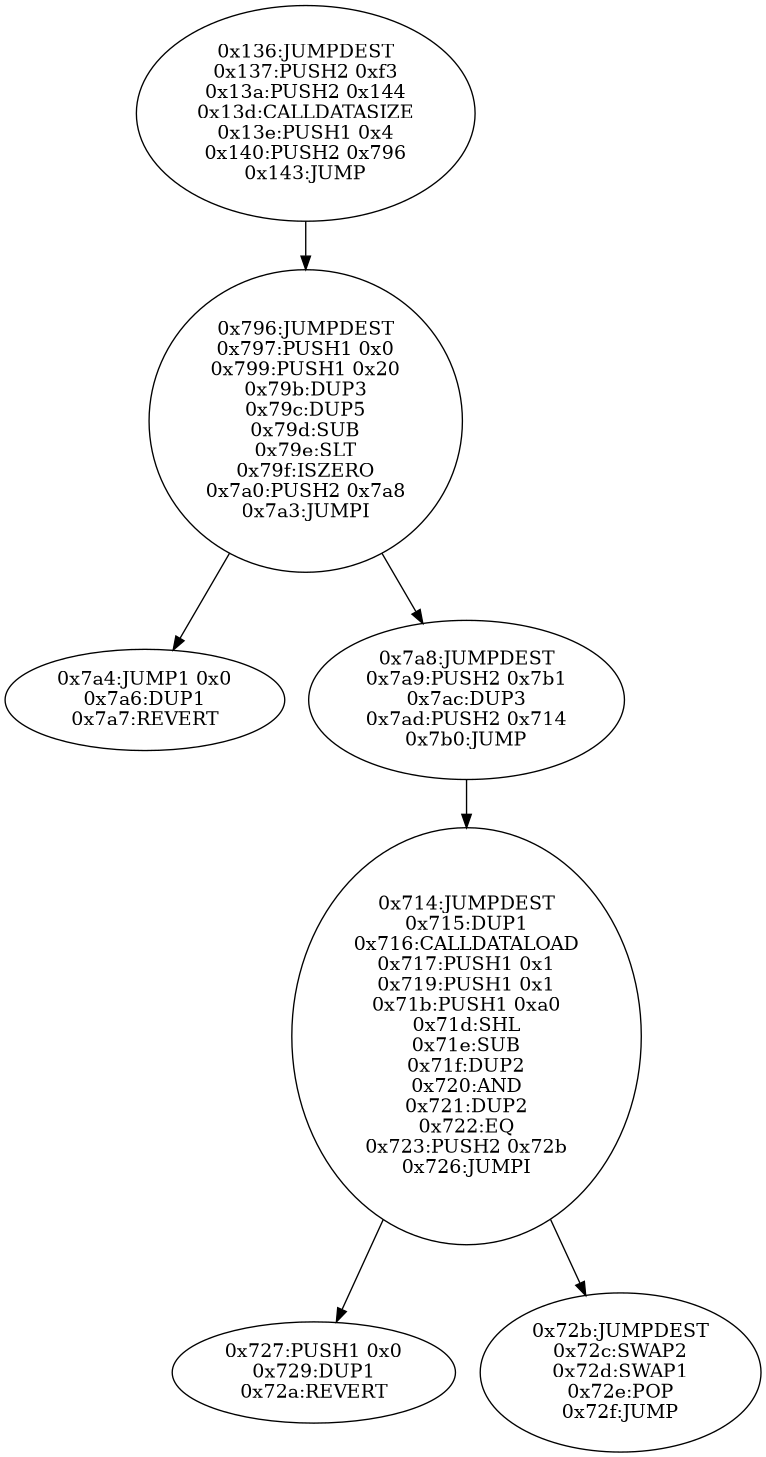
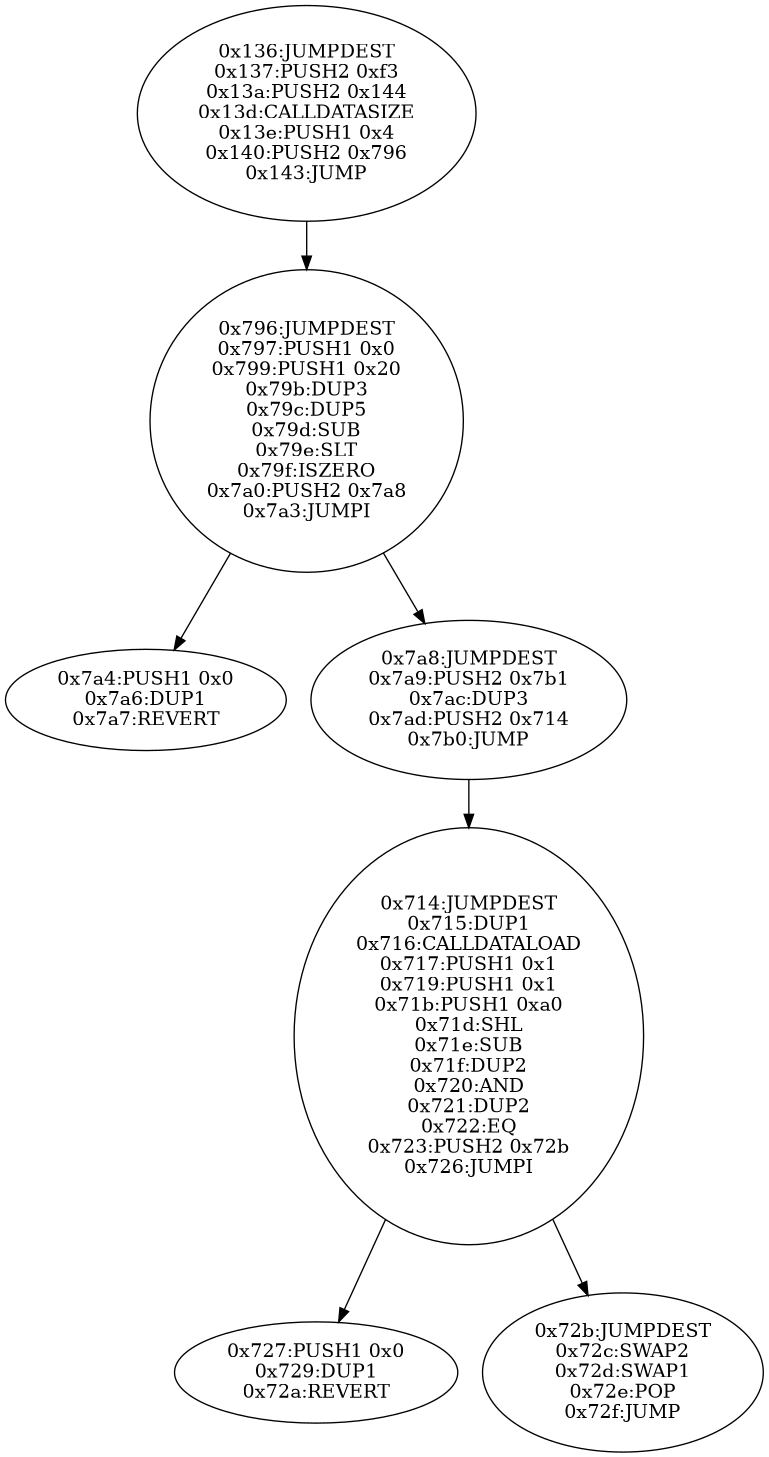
node "0x7a4:JUMP1 0x0 0x7a6:DUP1 0x7a7:REVERT": label "0x7a4:JUMP1 0x0 0x7a6:DUP1 0x7a7:REVERT" -> "0x7a4:PUSH1 0x0 0x7a6:DUP1 0x7a7:REVERT"
